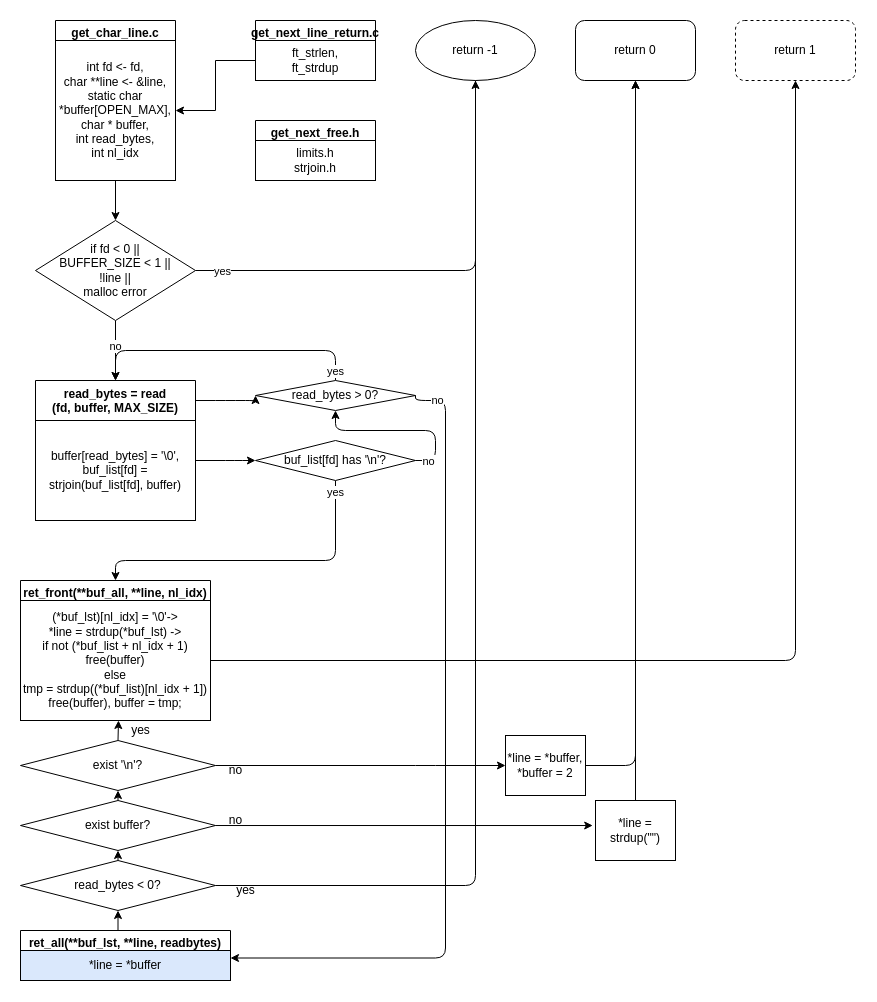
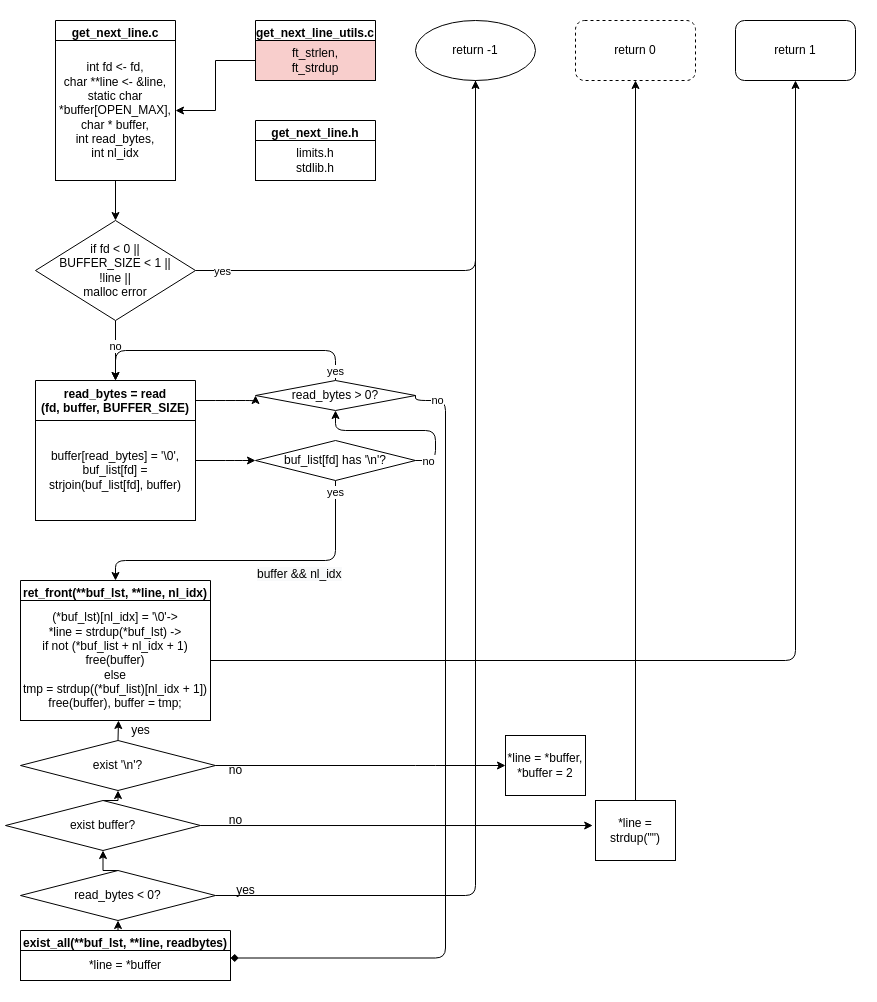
node "get_char_line.c": label "get_char_line.c" -> "get_next_line.c"
node "get_next_line_return.c": label "get_next_line_return.c" -> "get_next_line_utils.c"
node "return 0": style solid -> dashed
node "return 1": style dashed -> solid
node "ft_strlen, ft_strdup": fillcolor #ffffff -> #f8cecc
node "get_next_free.h": label "get_next_free.h" -> "get_next_line.h"
node "limits.h strjoin.h": label "limits.h strjoin.h" -> "limits.h stdlib.h"
node "read_bytes = read (fd, buffer, MAX_SIZE)": label "read_bytes = read (fd, buffer, MAX_SIZE)" -> "read_bytes = read (fd, buffer, BUFFER_SIZE)"
node "buffer && nl_idx": added
node "ret_front(**buf_all, **line, nl_idx)": label "ret_front(**buf_all, **line, nl_idx)" -> "ret_front(**buf_lst, **line, nl_idx)"
edge "*line = *buffer, *buffer = 2" -> "return 0": removed
node "exist buffer?": moved (118, 826) -> (103, 826)
node "read_bytes < 0?": moved (118, 886) -> (118, 896)
node "ret_all(**buf_lst, **line, readbytes)": label "ret_all(**buf_lst, **line, readbytes)" -> "exist_all(**buf_lst, **line, readbytes)"
edge "read_bytes > 0?" -> "*line = *buffer": arrowhead classic -> diamond
node "*line = *buffer": fillcolor #dae8fc -> #ffffff
